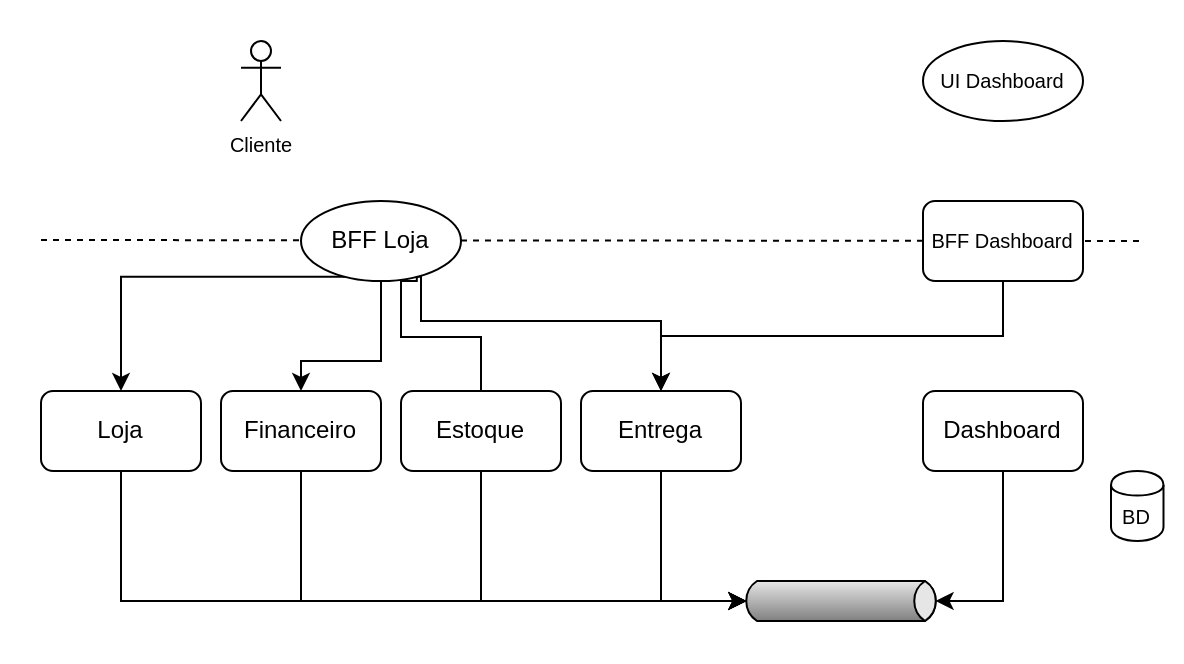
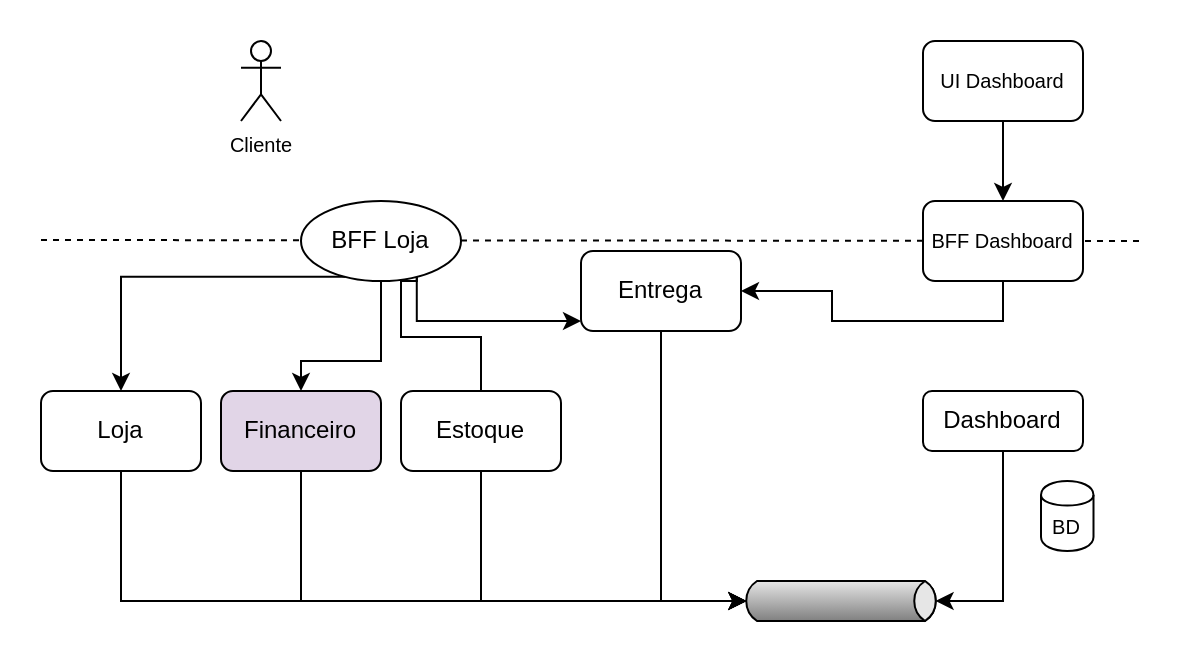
node "UI Dashboard": shape ellipse -> rounded rectangle
edge "UI Dashboard" -> "BFF Dashboard": added
node "Financeiro": fillcolor #ffffff -> #e1d5e7
node "Entrega": moved (661, 431) -> (661, 291)
node "Dashboard": size 160x80 -> 160x60
node "BD": moved (1137, 506) -> (1067, 516)
